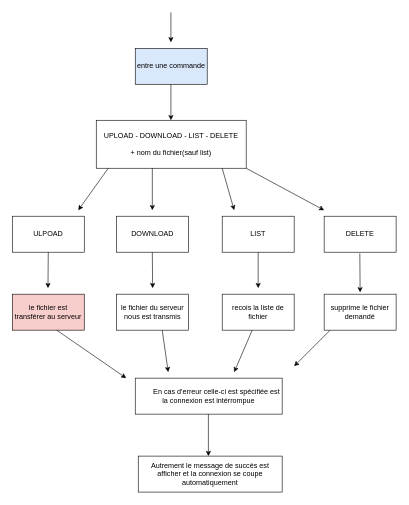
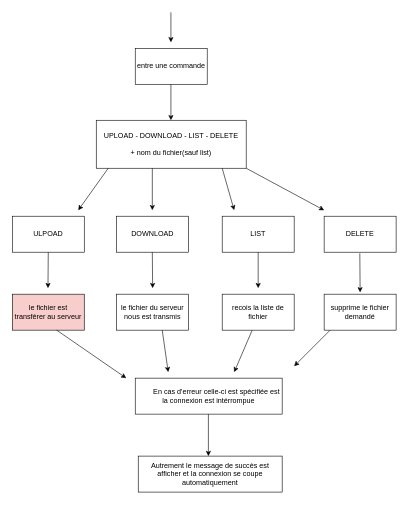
node "entre une commande": fillcolor #dae8fc -> #ffffff
